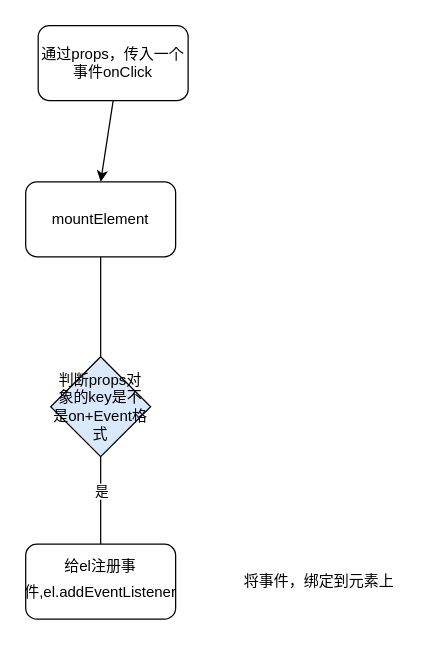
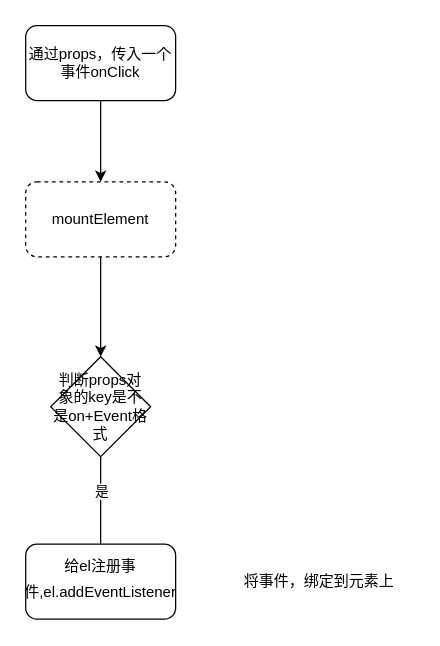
node "通过props，传入一个事件onClick": moved (113, 63) -> (101, 63)
node "mountElement": style solid -> dashed
edge "mountElement" -- "判断props对象的key是不是on+Event格式": arrowhead none -> classic
node "判断props对象的key是不是on+Event格式": fillcolor #dae8fc -> #ffffff
